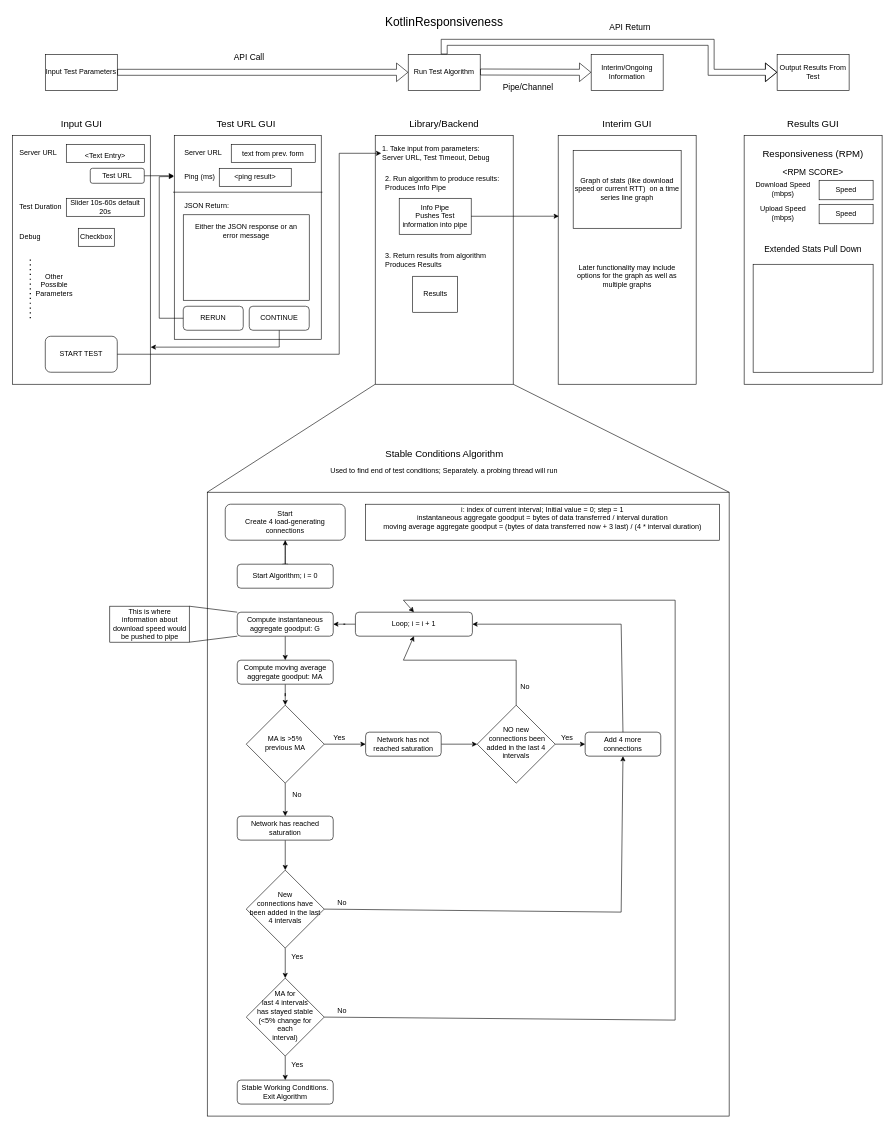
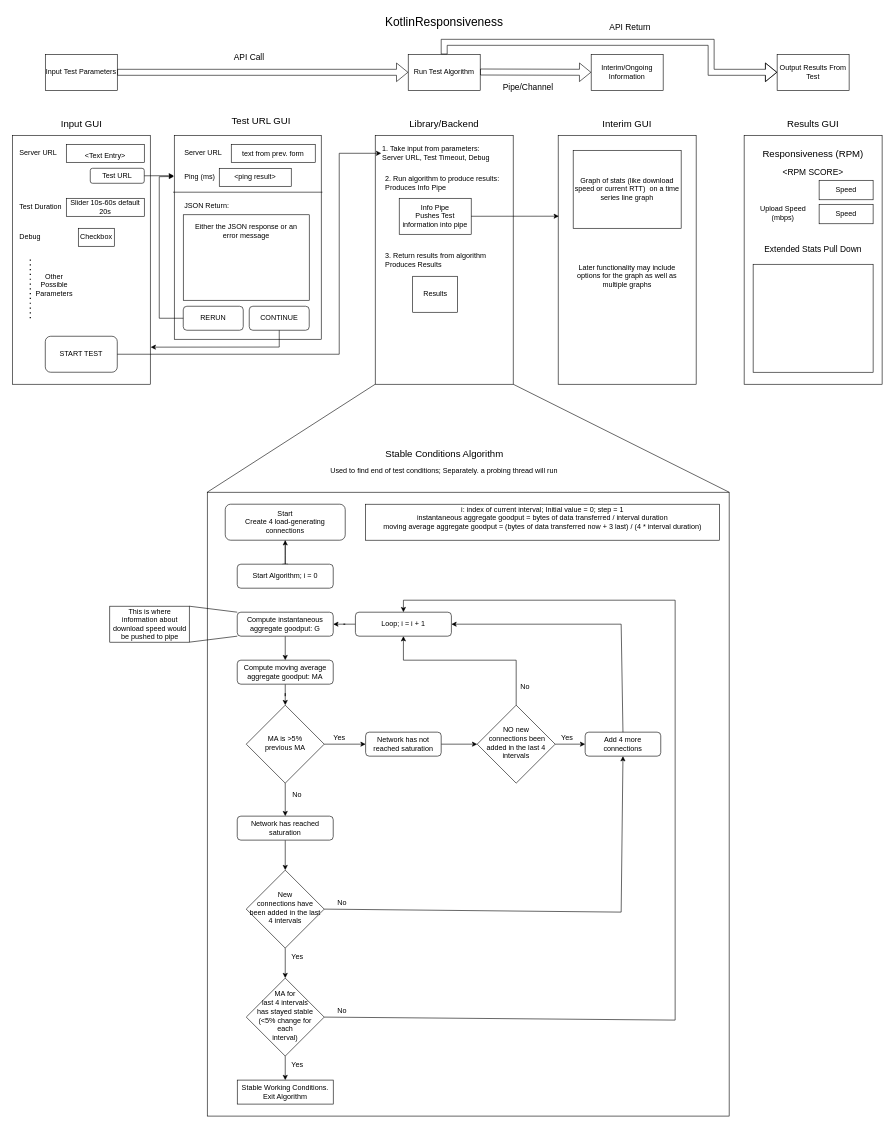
node "Test URL GUI": moved (246, 123) -> (261, 120)
node "Download Speed (mbps)": removed
node "Loop; i = i + 1": size 117x24 -> 96x24
node "Stable Working Conditions. Exit Algorithm": shape rounded rectangle -> rectangle
